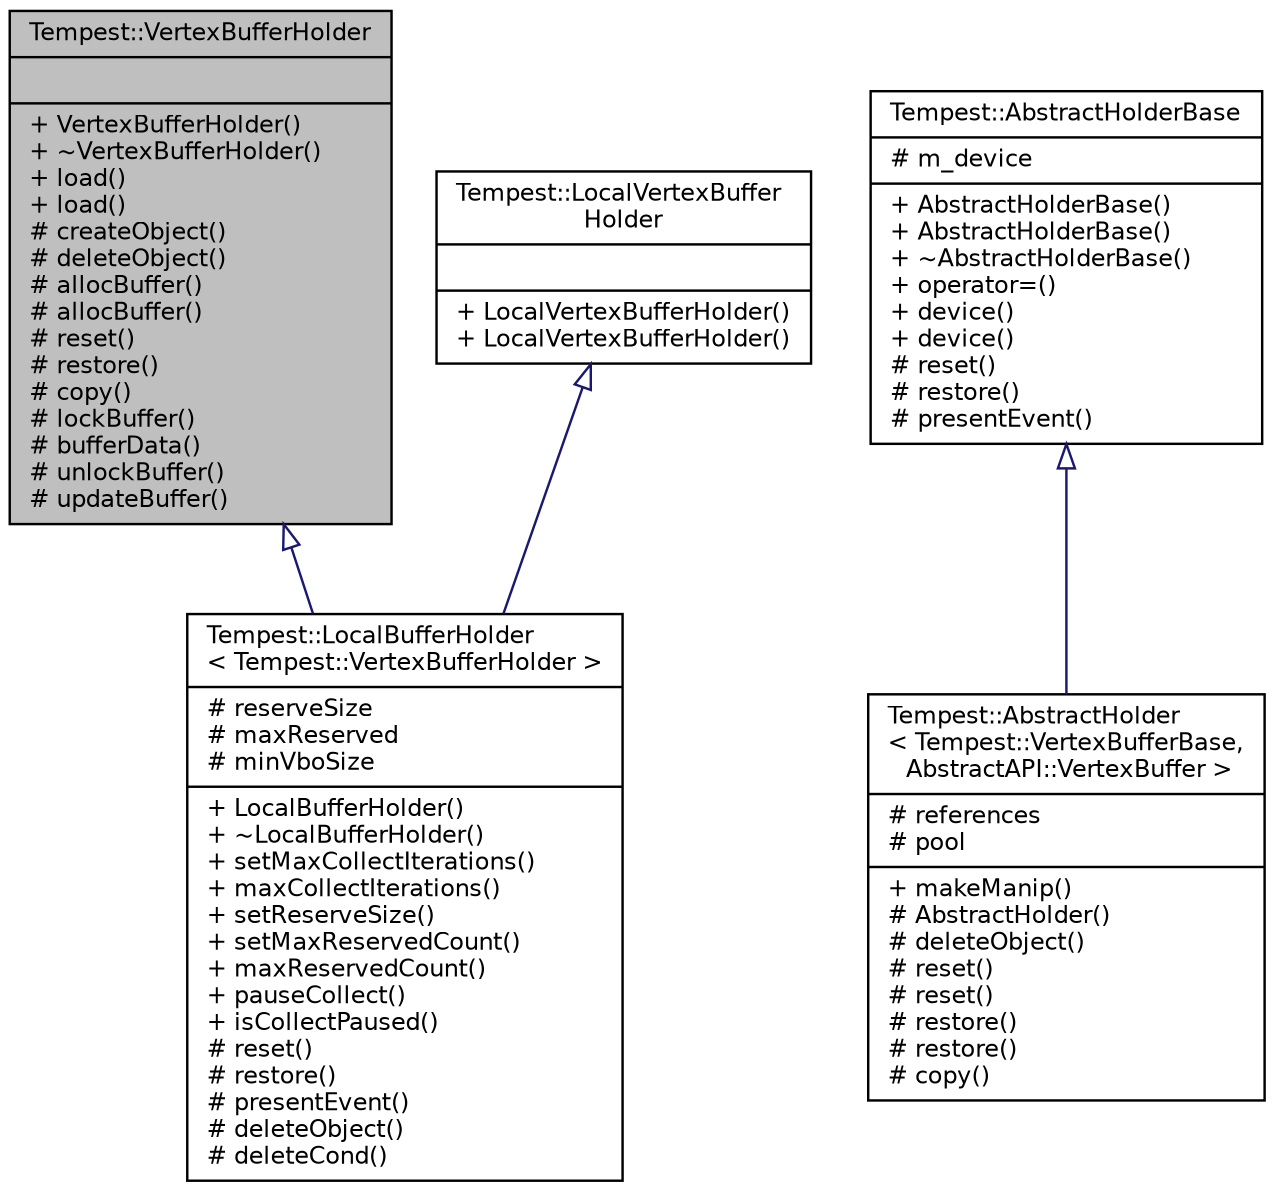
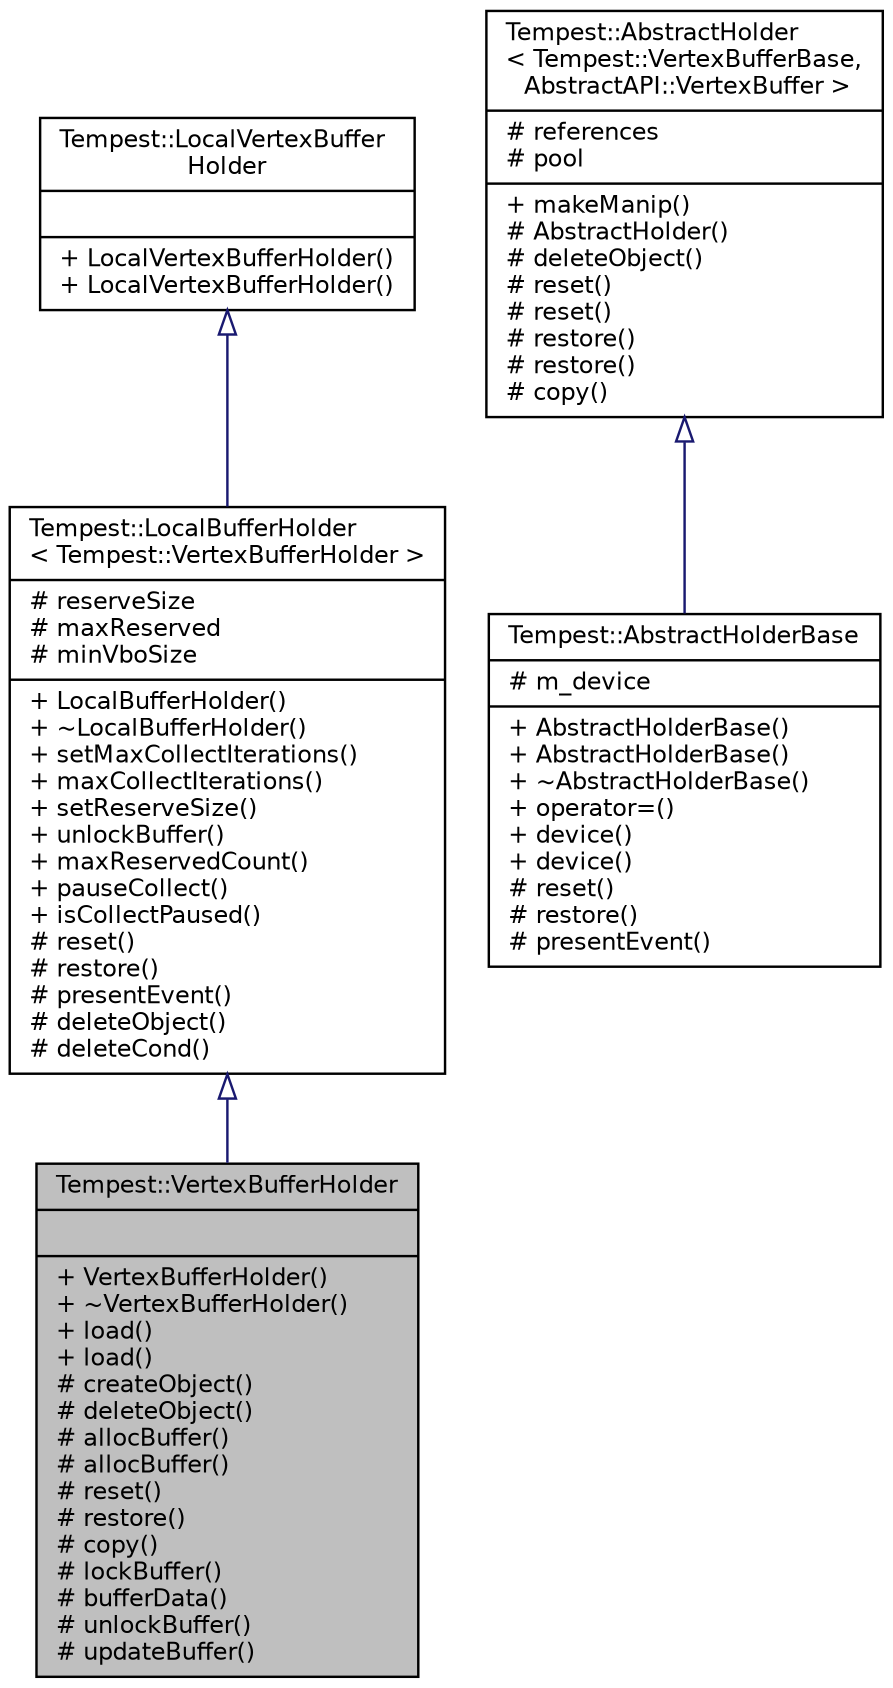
edge "Tempest::LocalBufferHolder" -> "Tempest::VertexBufferHolder": reversed
edge "Tempest::AbstractHolder" -> "Tempest::AbstractHolderBase": reversed
node "Tempest::LocalBufferHolder": text "+ setMaxReservedCount()" -> "+ unlockBuffer()"
